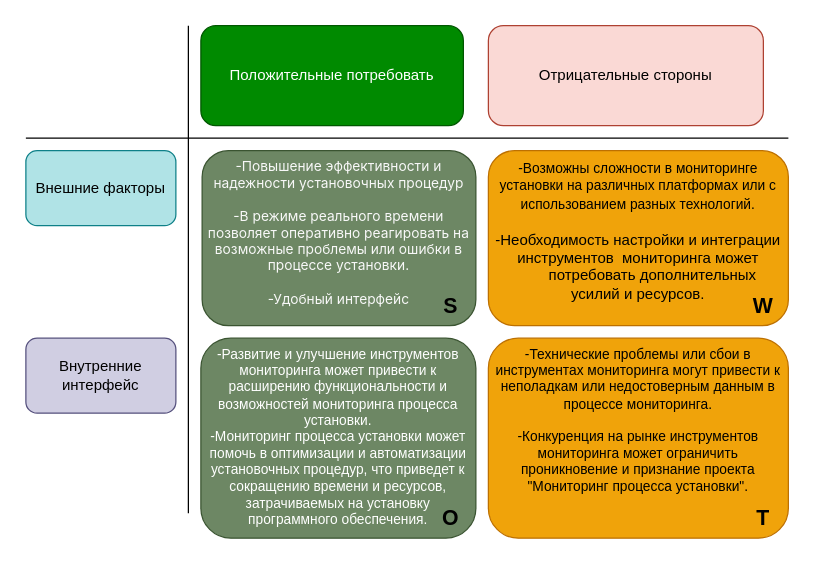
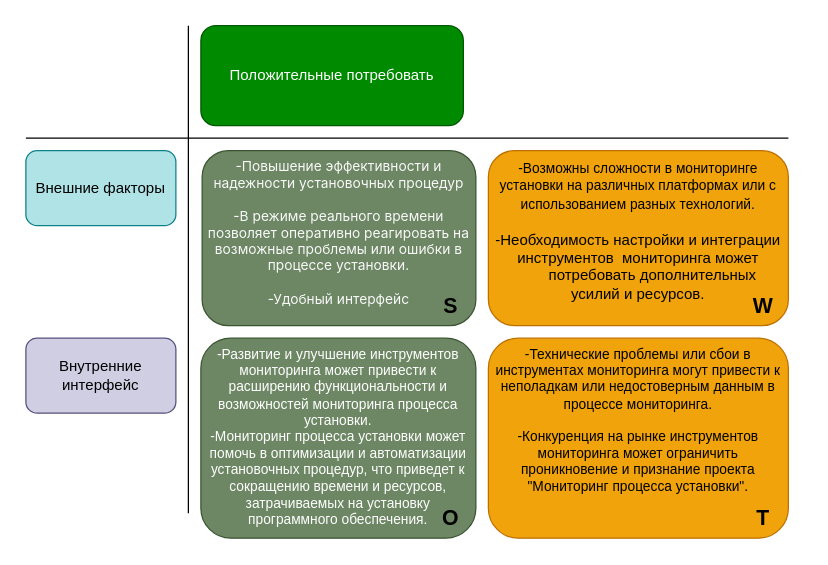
node "Отрицательные стороны": removed
